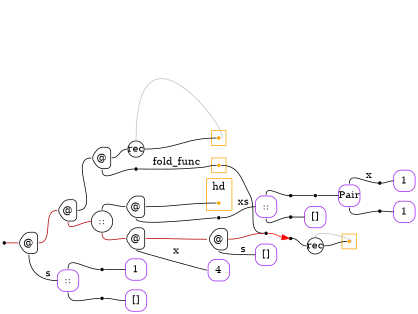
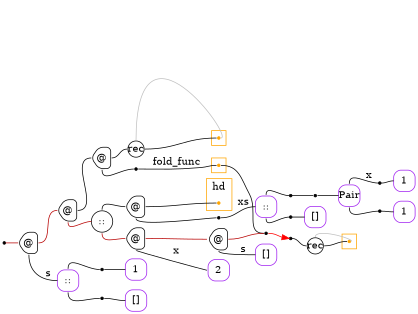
node "4": label "4" -> "2"
